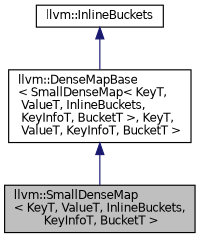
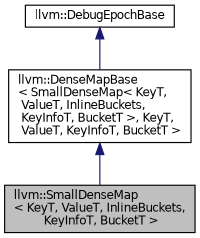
node "llvm::InlineBuckets": label "llvm::InlineBuckets" -> "llvm::DebugEpochBase"
